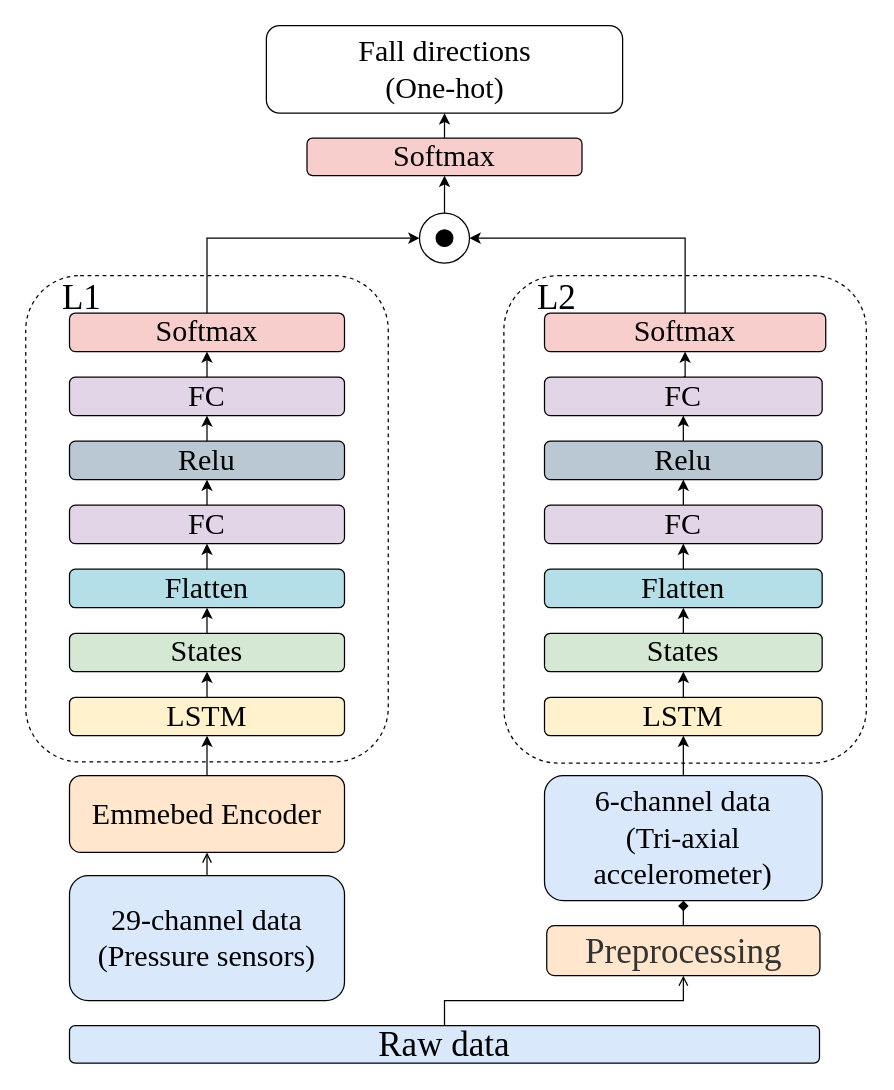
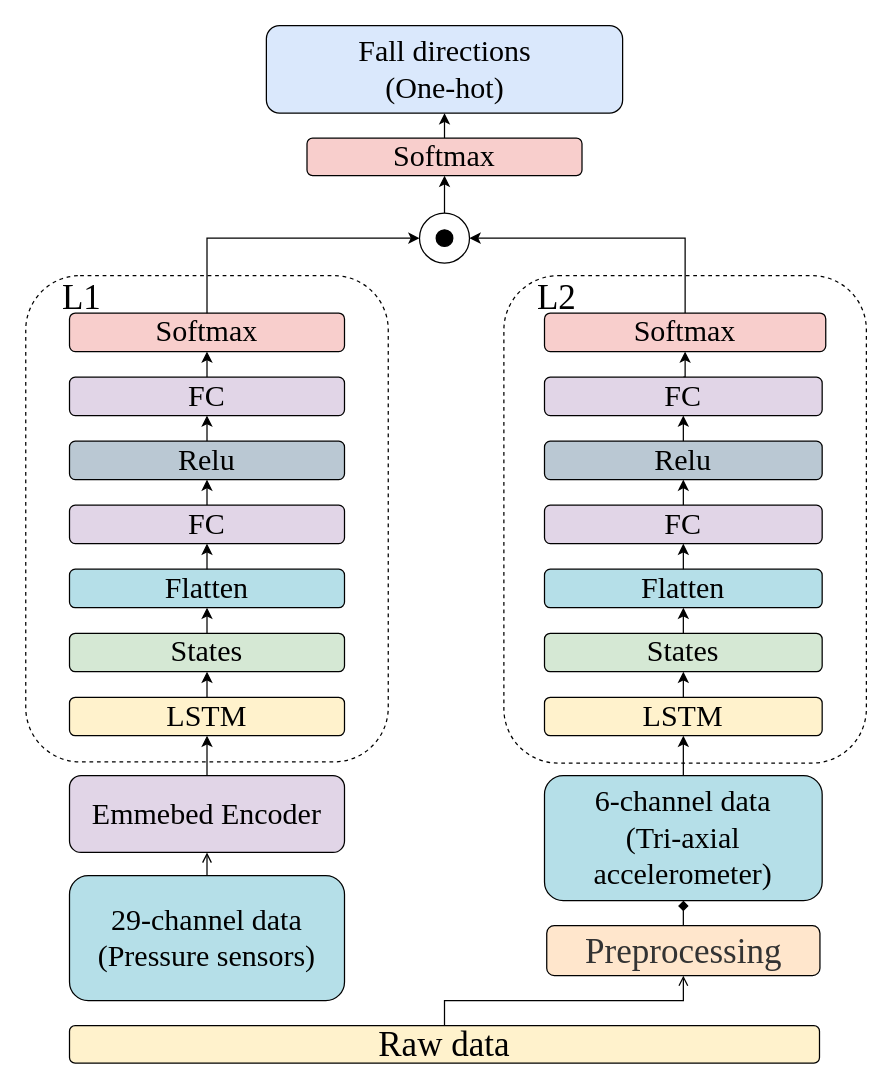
node "Fall directions(One-hot)": fillcolor #ffffff -> #dae8fc
node "Emmebed Encoder": fillcolor #ffe6cc -> #e1d5e7
node "6-channel data (Tri-axial accelerometer)": fillcolor #dae8fc -> #b5dfe8
node "29-channel data(Pressure sensors)": fillcolor #dae8fc -> #b5dfe8
node "Raw data": fillcolor #dae8fc -> #fff2cc
